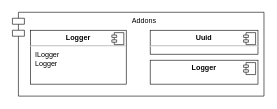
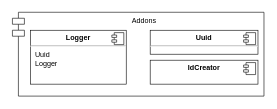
node "Logger ILogger Logger": label "Logger ILogger Logger" -> "Logger Uuid Logger"
node "Logger": label "Logger" -> "IdCreator"
